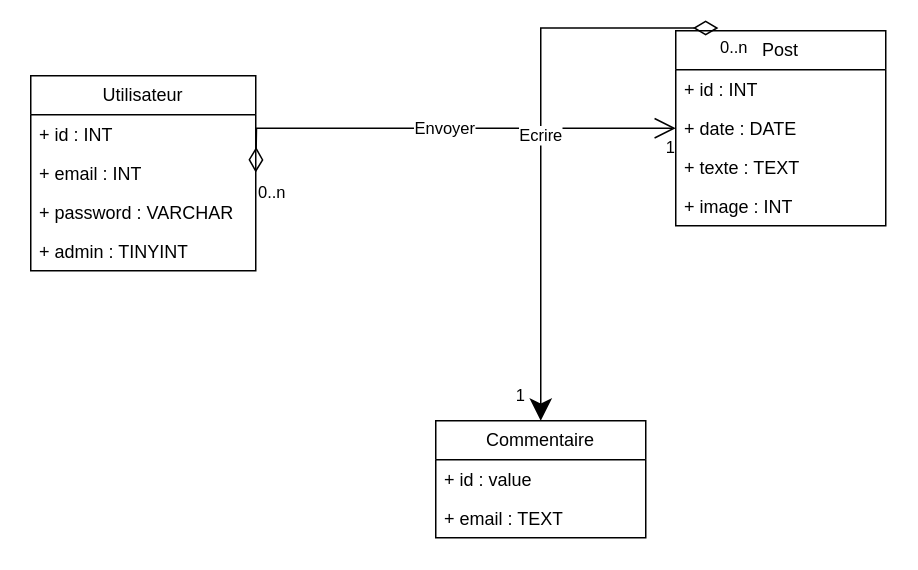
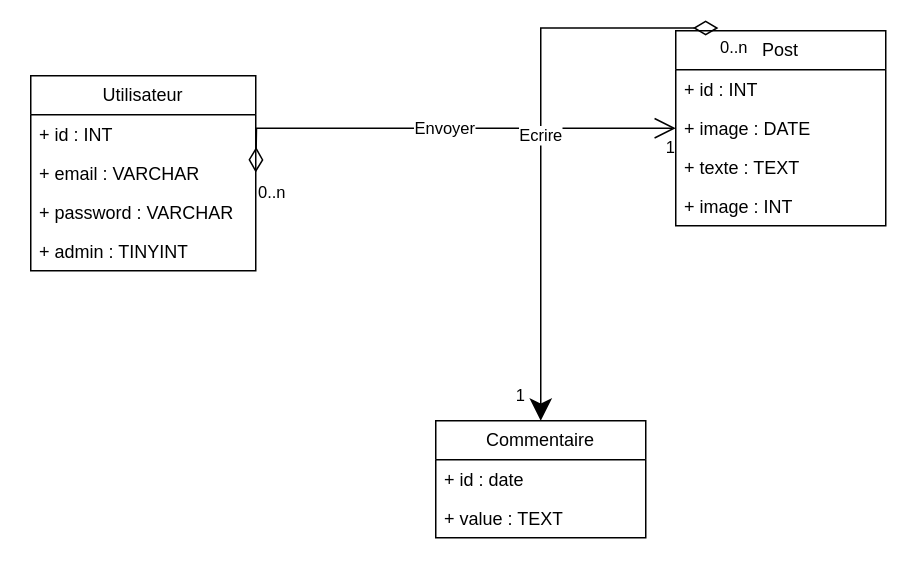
node "+ date : DATE": label "+ date : DATE" -> "+ image : DATE"
node "+ email : INT": label "+ email : INT" -> "+ email : VARCHAR"
node "+ id : value": label "+ id : value" -> "+ id : date"
node "+ email : TEXT": label "+ email : TEXT" -> "+ value : TEXT"
